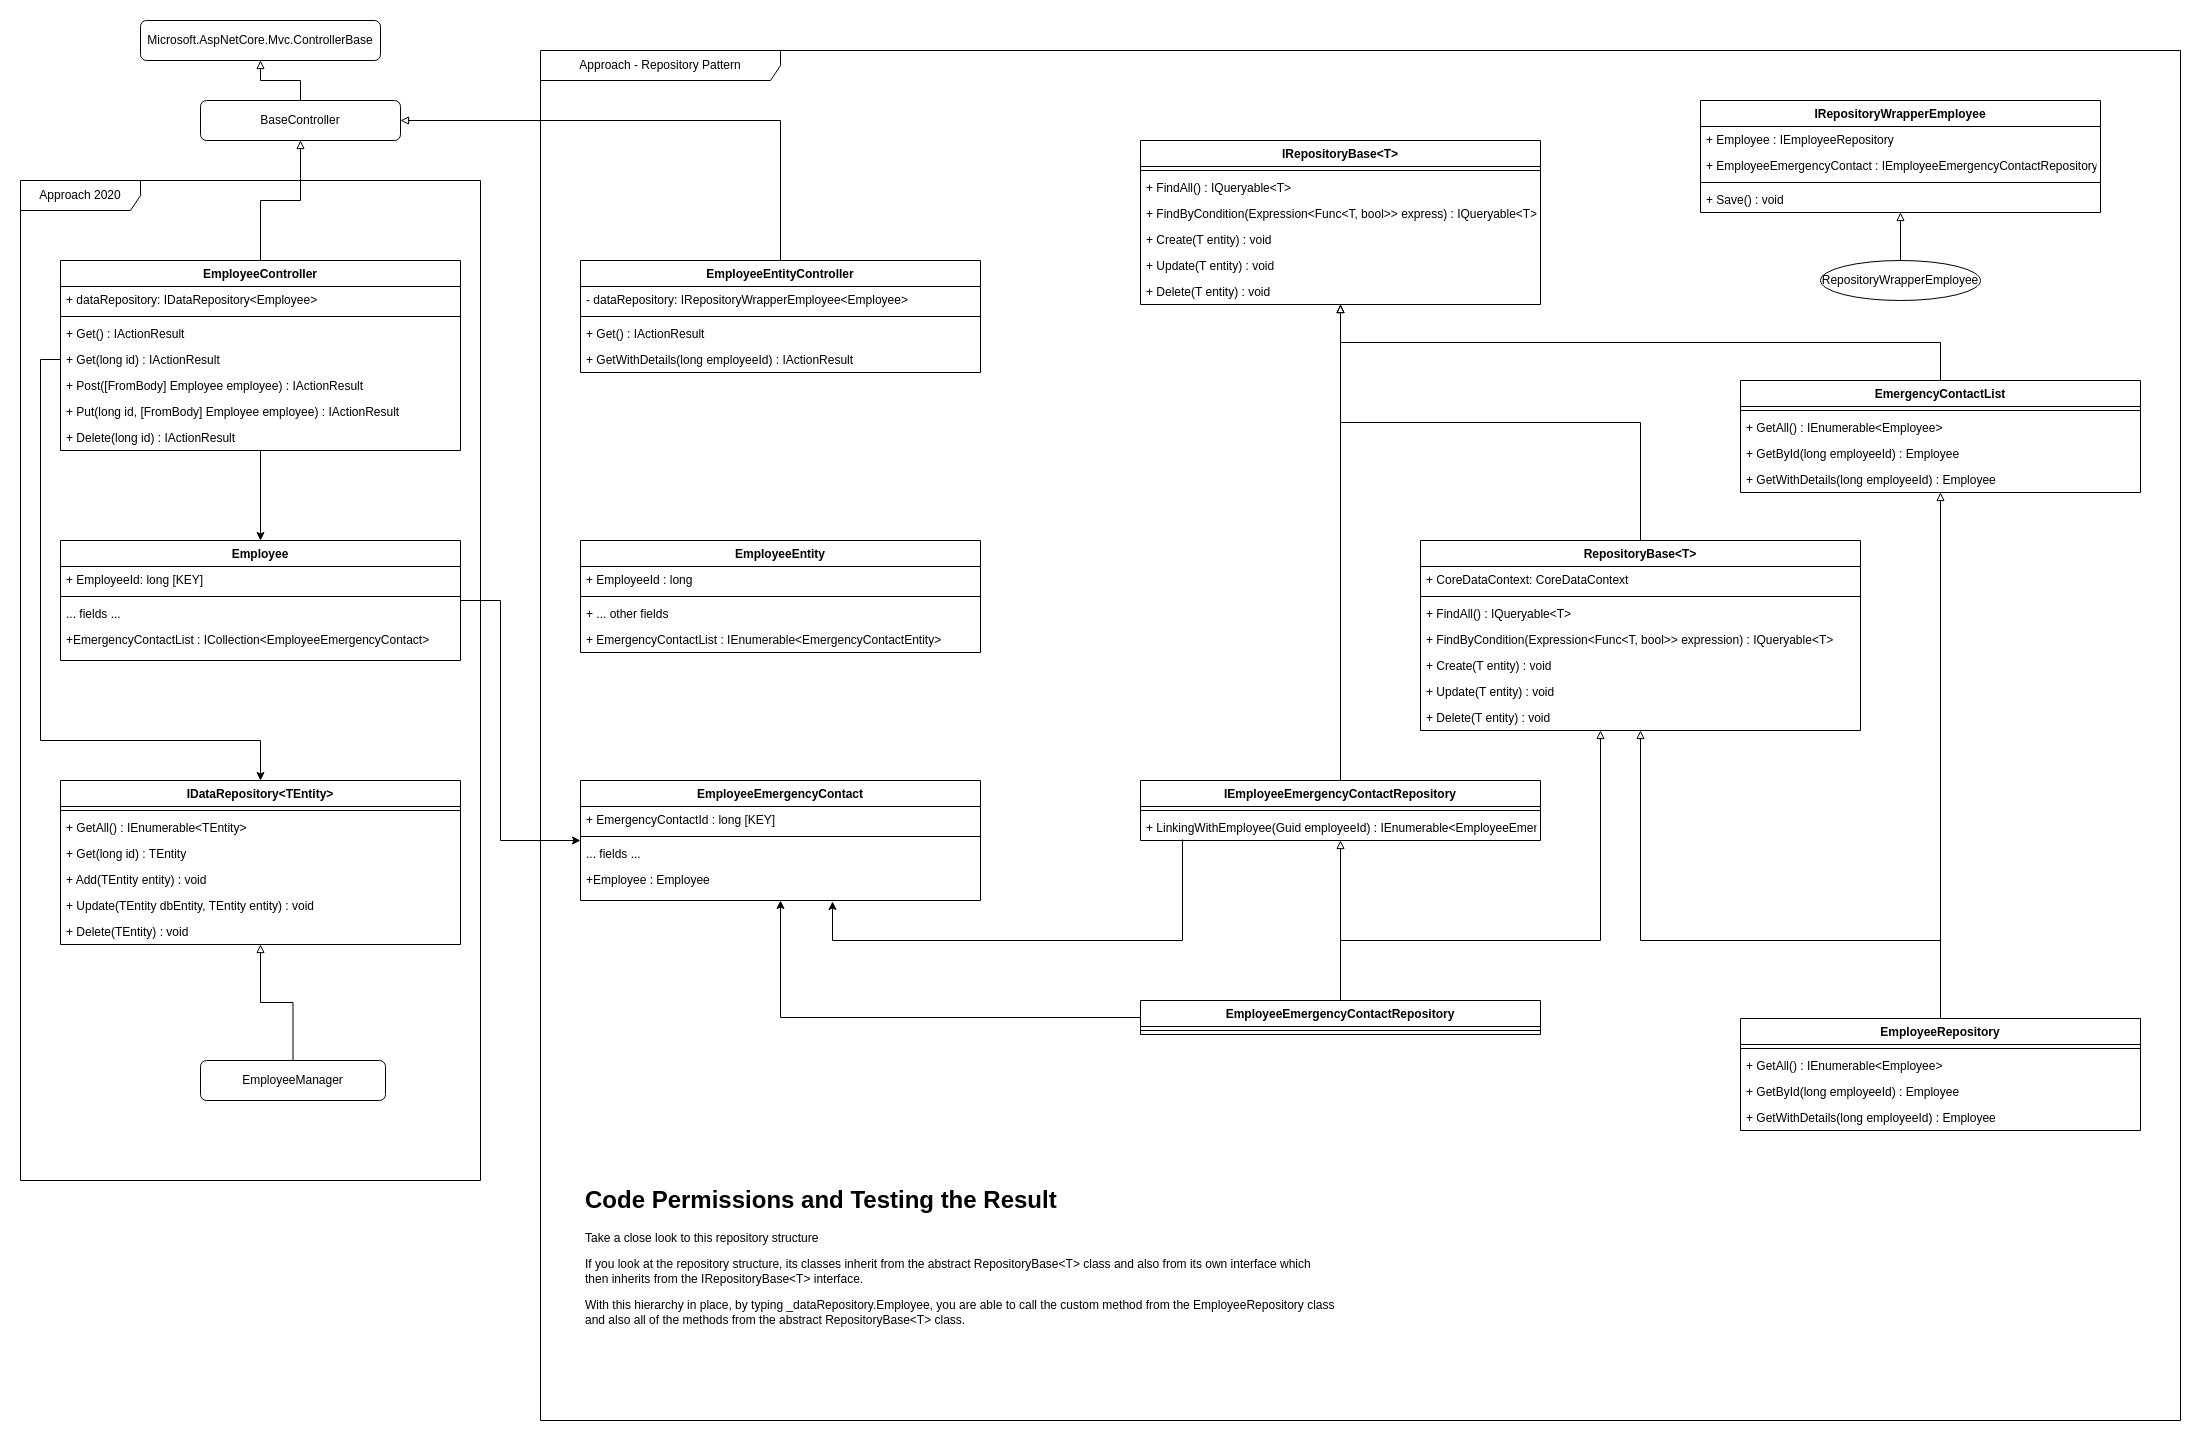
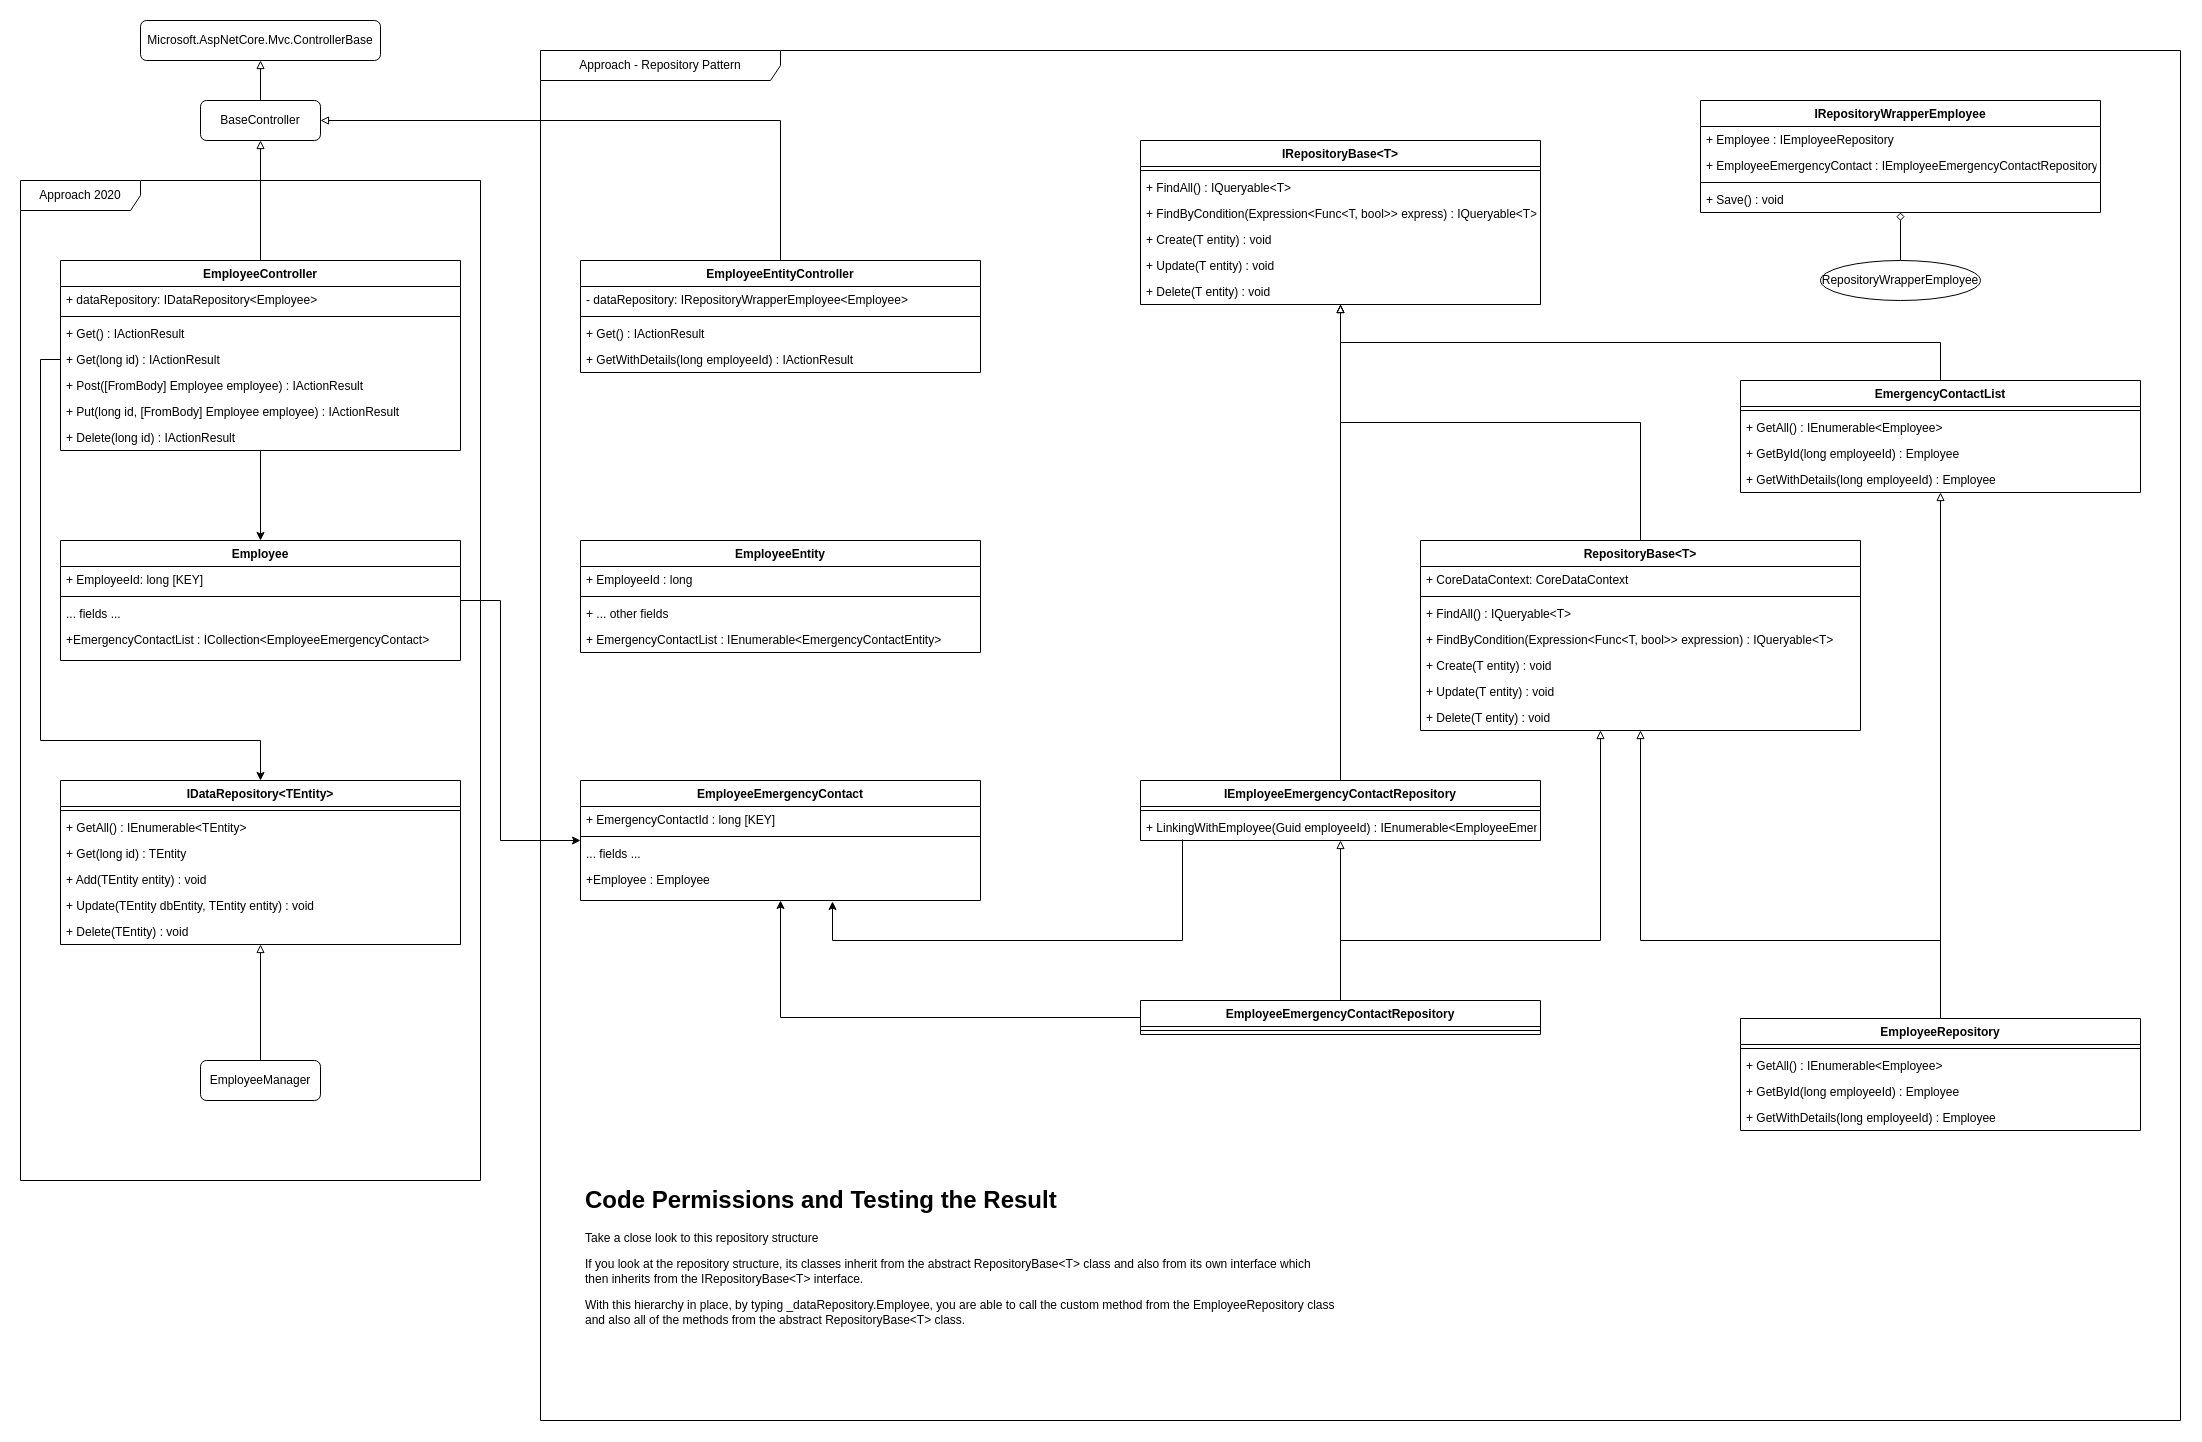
node "BaseController": size 200x40 -> 120x40
edge "RepositoryWrapperEmployee" -> "IRepositoryWrapperEmployee": arrowhead block -> diamond
node "EmployeeManager": size 185x40 -> 120x40
